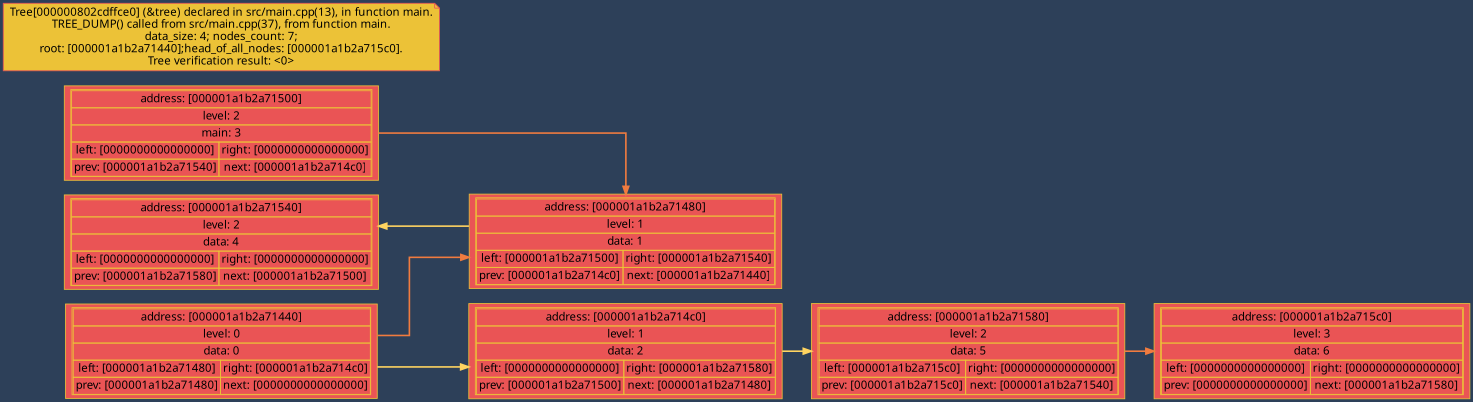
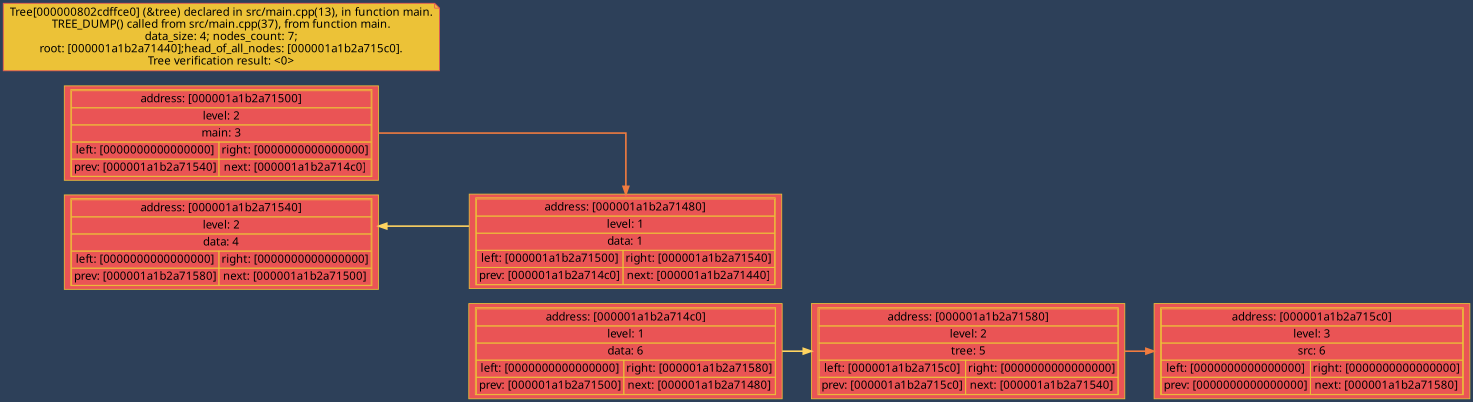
node "address: [000001a1b2a71440]": removed
node "address: [000001a1b2a714c0]": text "data: 2" -> "data: 6"
node "address: [000001a1b2a71580]": text "data: 5" -> "tree: 5"
node "address: [000001a1b2a715c0]": text "data: 6" -> "src: 6"
